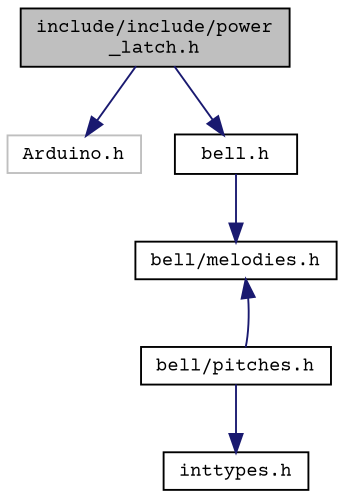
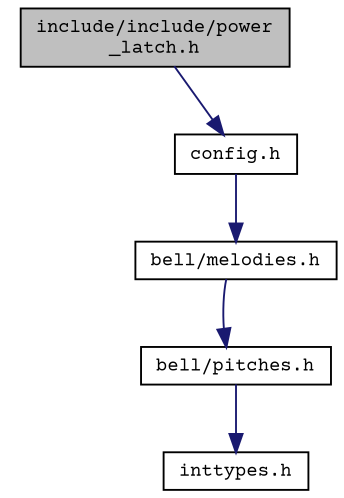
node "Arduino.h": removed
node "bell.h": label "bell.h" -> "config.h"
edge "bell/pitches.h" -> "bell/melodies.h": reversed
